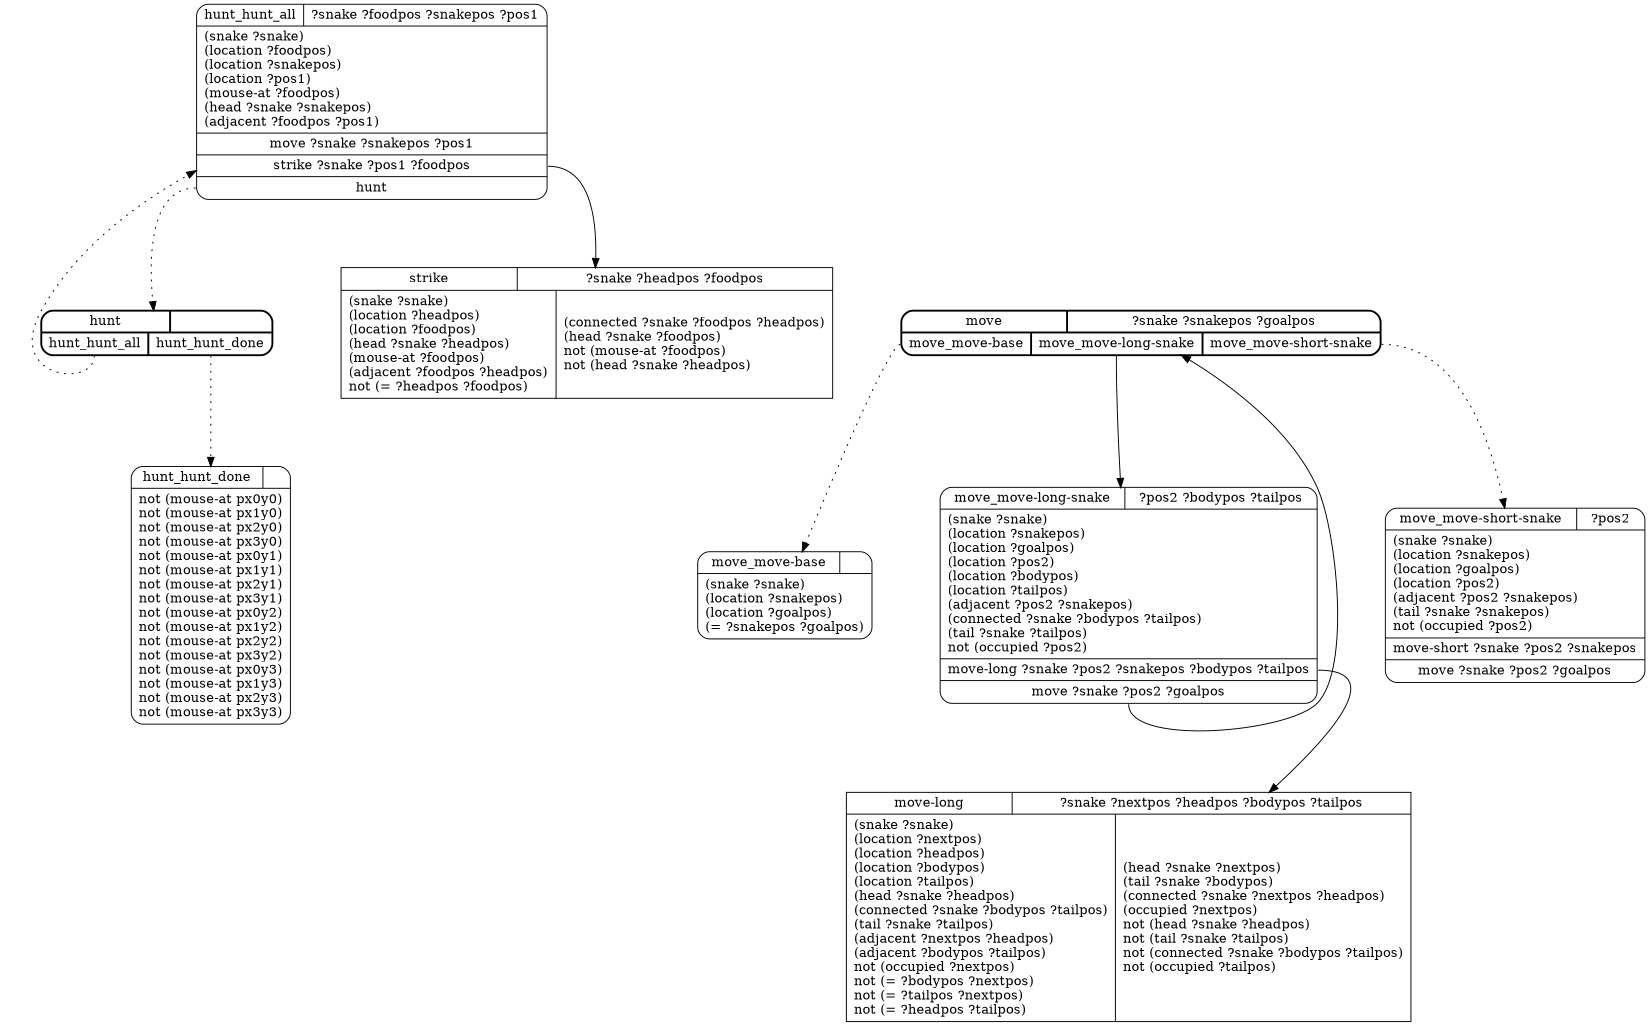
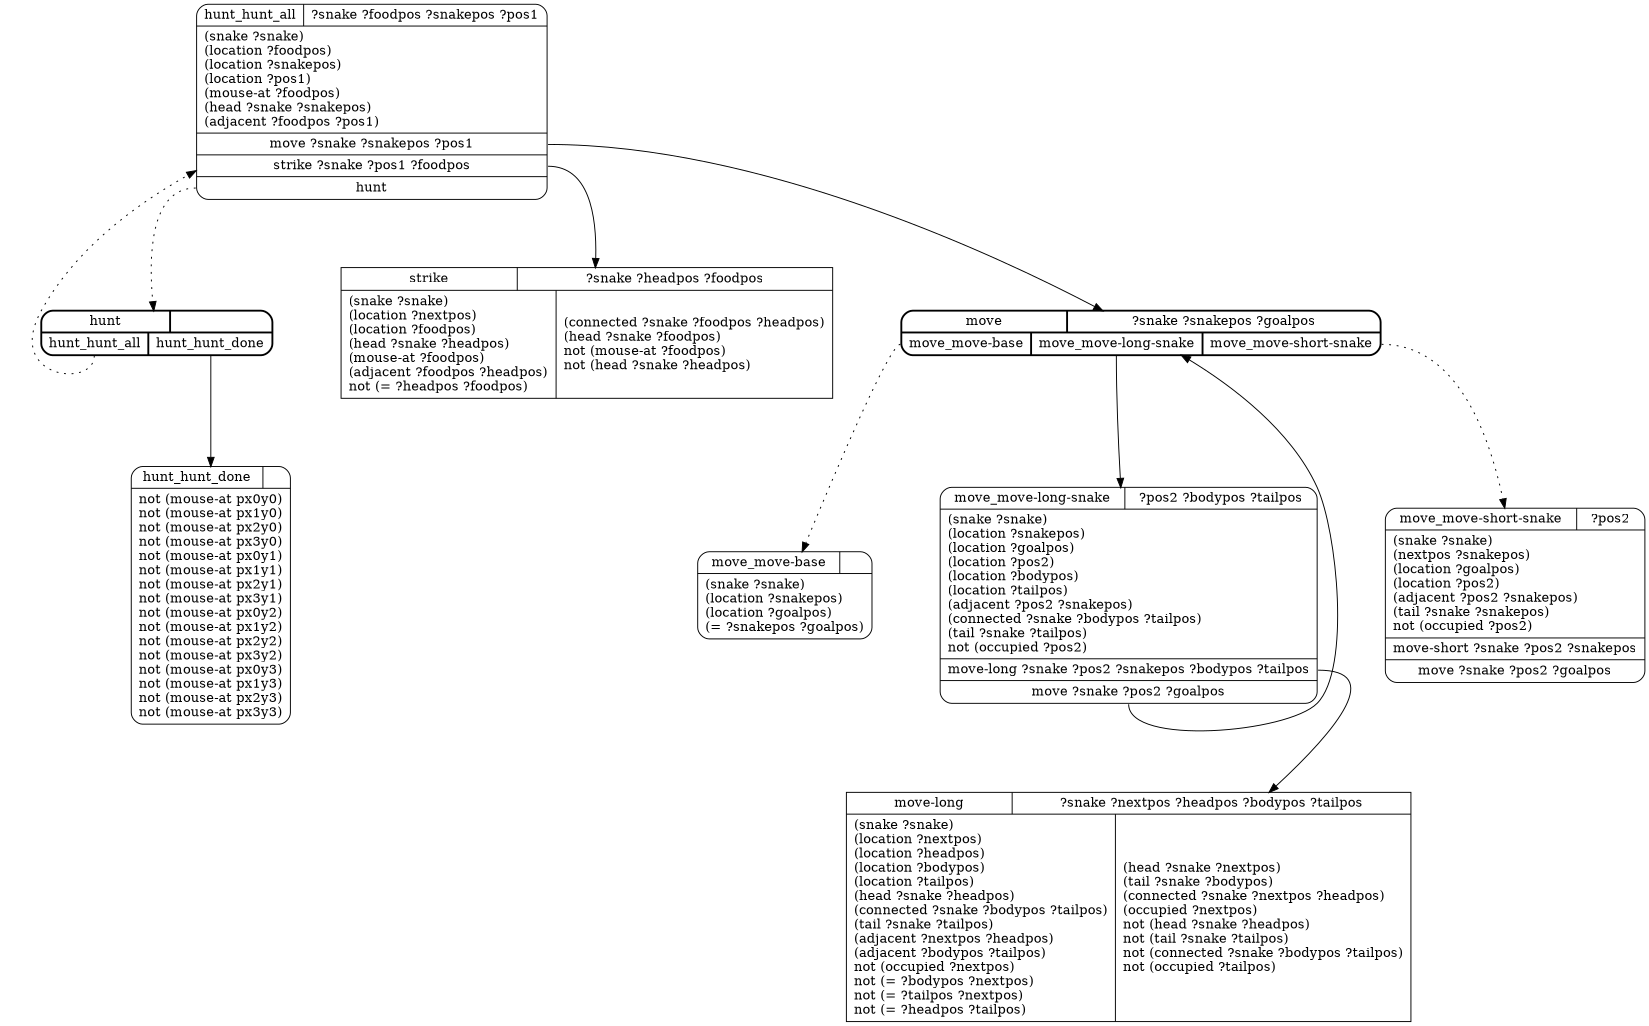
edge "hunt_hunt_all" -> "move": added
node "strike": text "(location ?headpos)" -> "(location ?nextpos)"
edge "hunt" -> "hunt_hunt_done": style dotted -> solid
node "move_move-short-snake": text "(location ?snakepos)" -> "(nextpos ?snakepos)"
